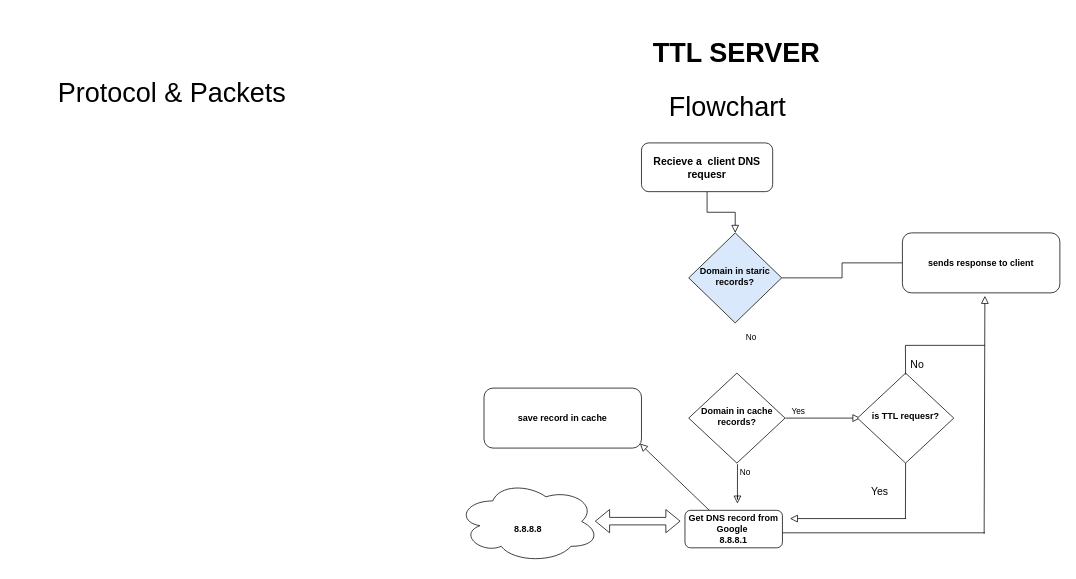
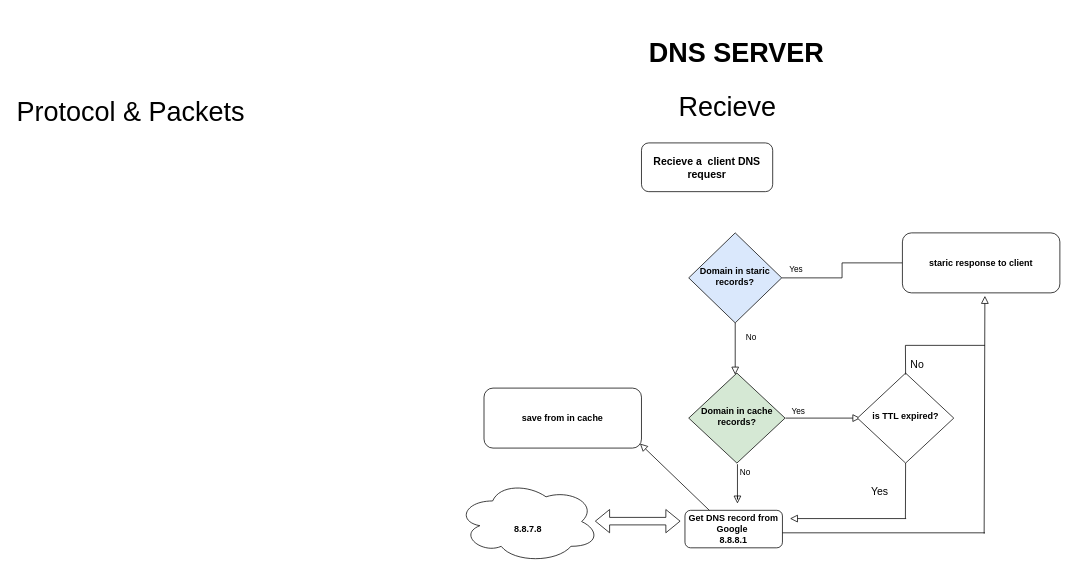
node "TTL SERVER": label "TTL SERVER" -> "DNS SERVER"
node "Flowchart": label "Flowchart" -> "Recieve"
node "Protocol & Packets": moved (192, 98) -> (150, 117)
edge "Recieve a client DNS requesr" -> "Domain in staric records?": removed
node "sends response to client": label "sends response to client" -> "staric response to client"
edge "Domain in staric records?" -> "Domain in cache records?": added, label "Yes"
node "is TTL requesr?": label "is TTL requesr?" -> "is TTL expired?"
node "save record in cache": label "save record in cache" -> "save from in cache"
node "Domain in cache records?": fillcolor #ffffff -> #d5e8d4
node "8.8.8.8": label "8.8.8.8" -> "8.8.7.8"
